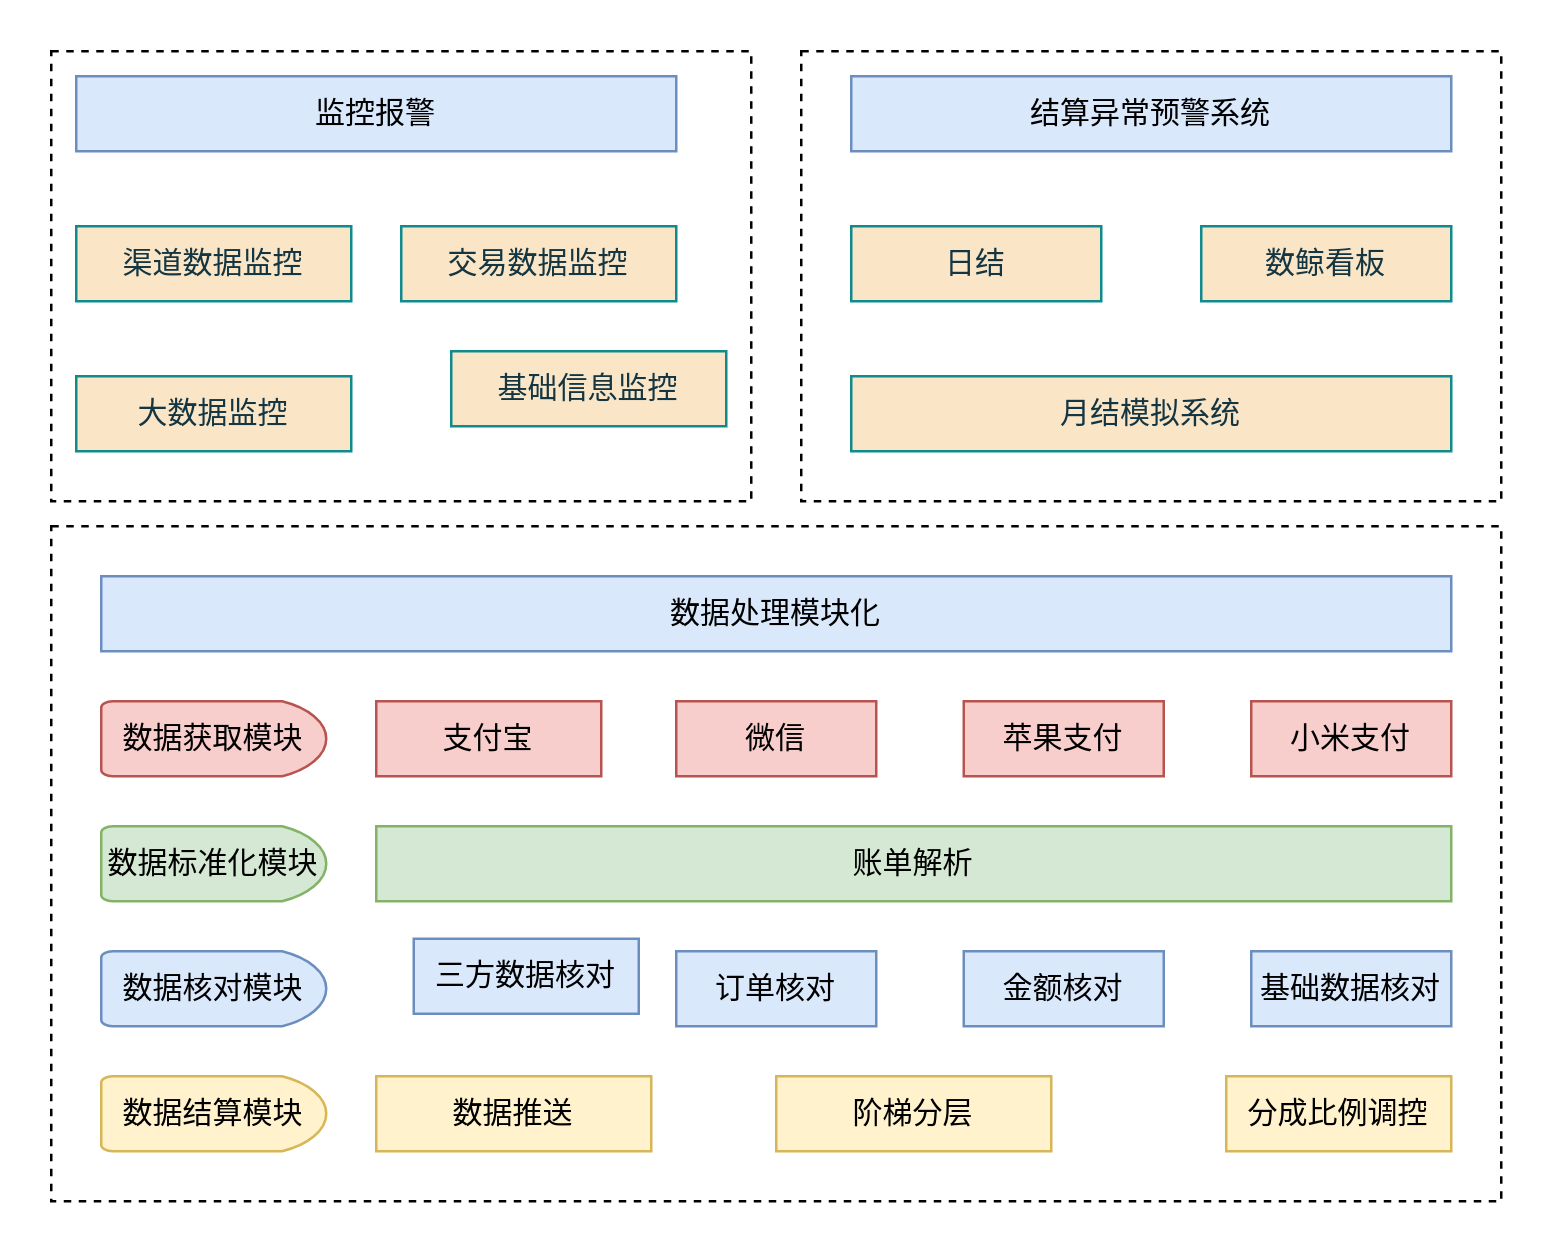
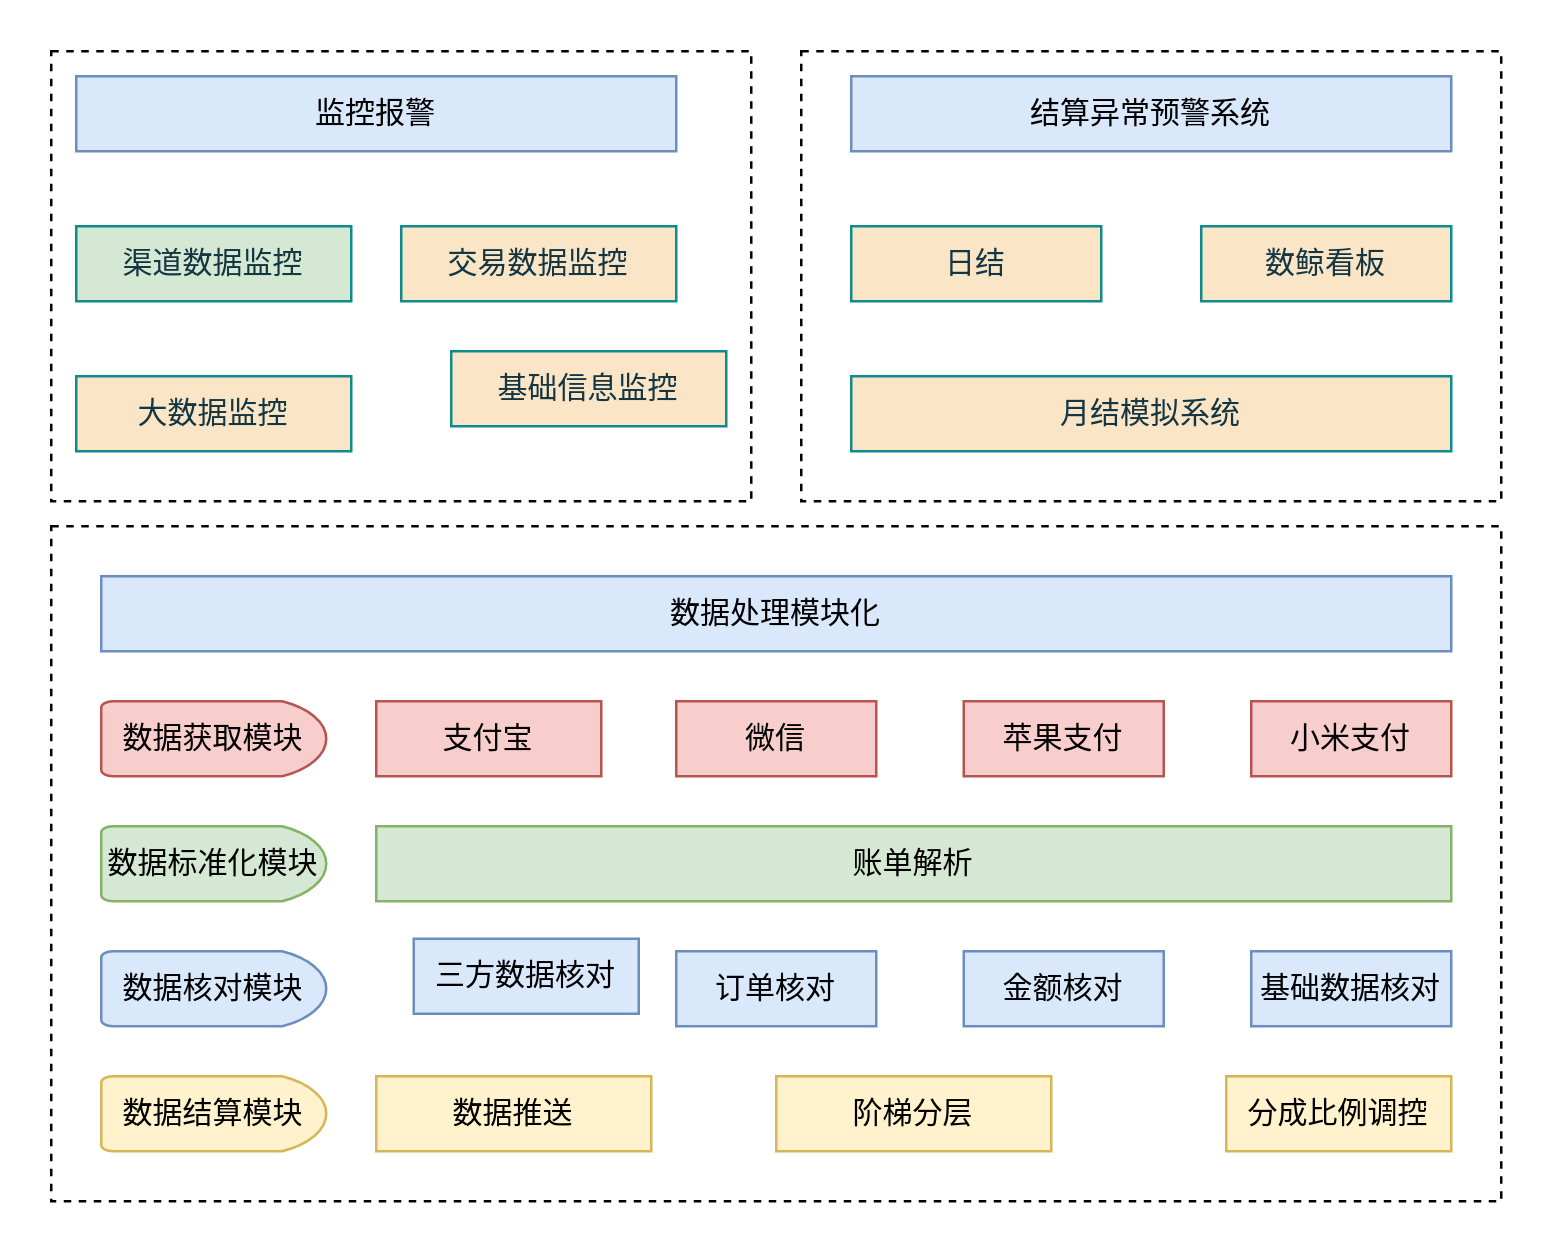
node "渠道数据监控": fillcolor #fae5c7 -> #d5e8d4
